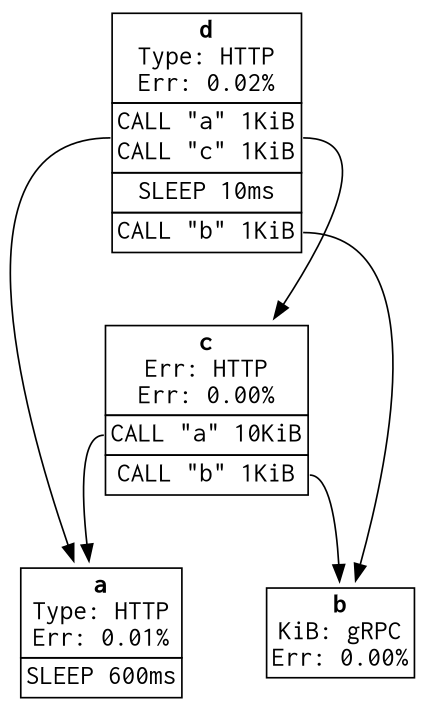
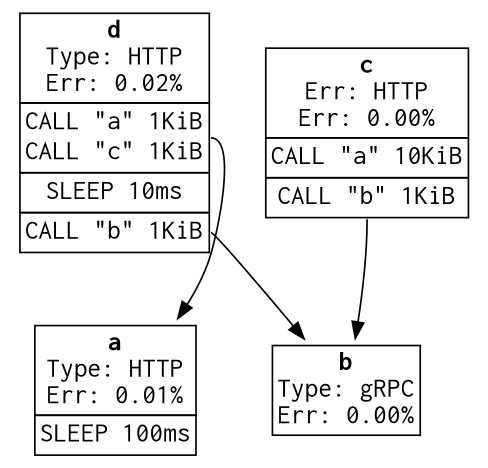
edge "d" -> "c": removed
edge "c" -> "a": removed
node "b": text "KiB: gRPC" -> "Type: gRPC"
node "a": text "SLEEP 600ms" -> "SLEEP 100ms"
